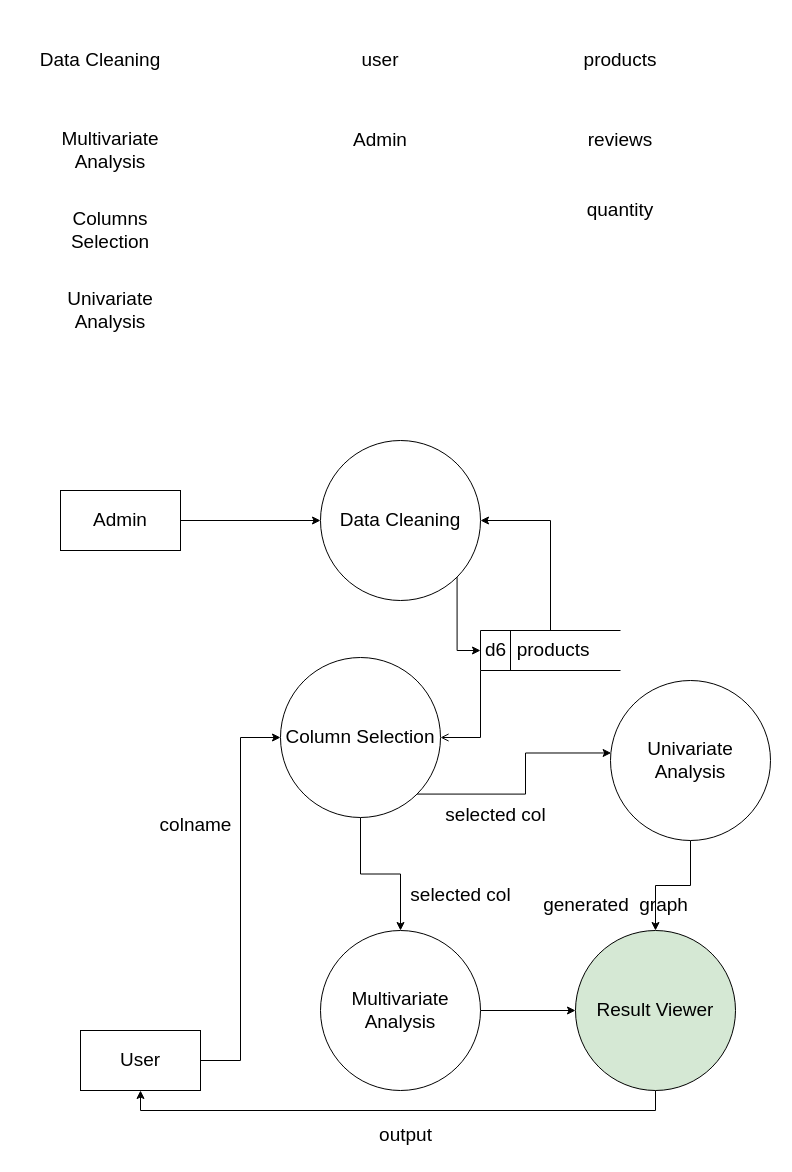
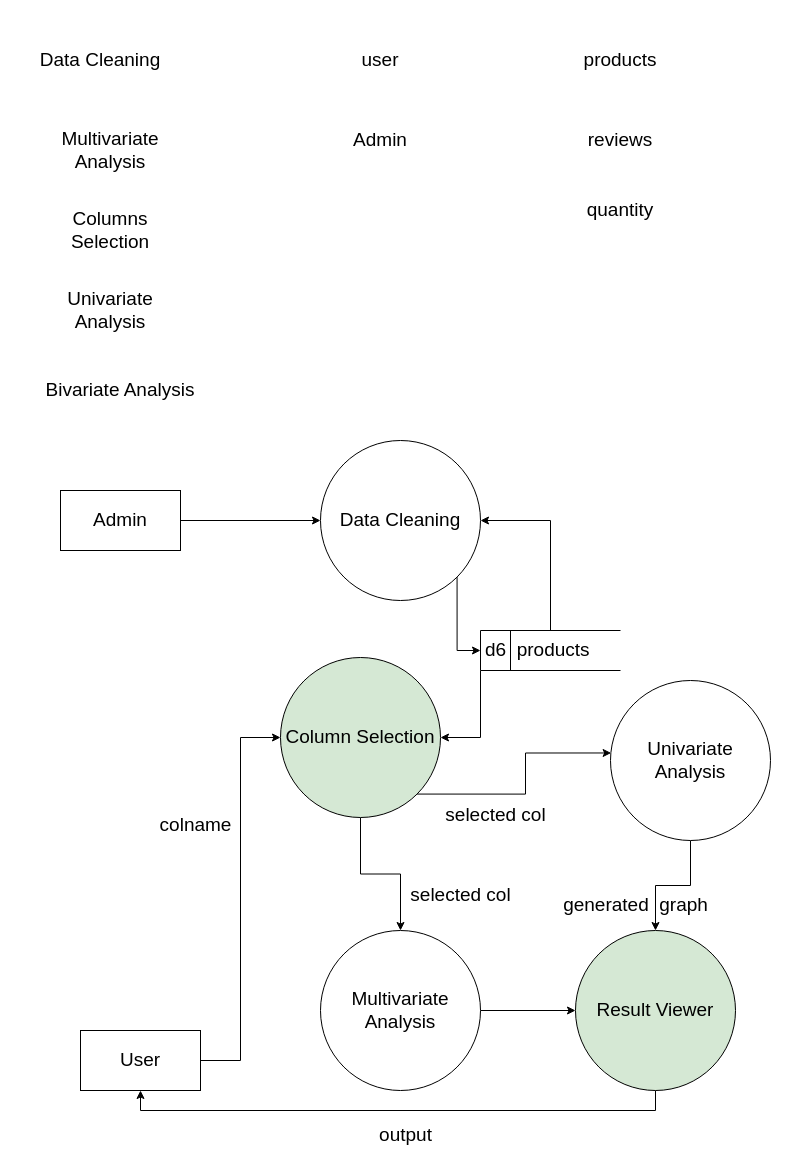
node "Bivariate Analysis": added
node "Column Selection": fillcolor #ffffff -> #d5e8d4
edge "d6 products" -> "Column Selection": arrowhead open -> classic
node "generated graph": moved (616, 906) -> (636, 906)
